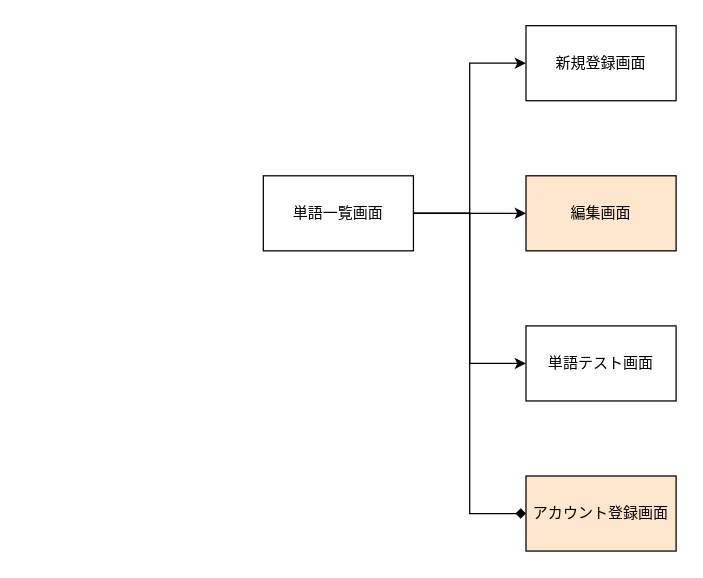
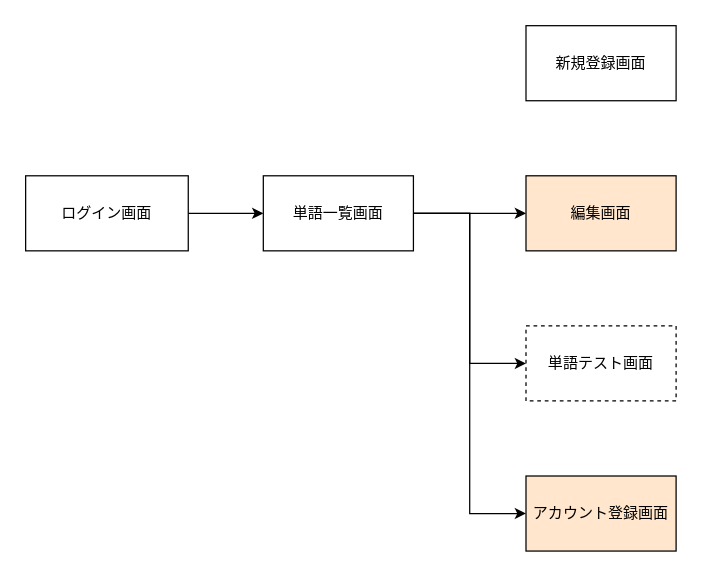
edge "単語一覧画面" -> "新規登録画面": removed
node "ログイン画面": added
edge "ログイン画面" -> "単語一覧画面": added
node "単語テスト画面": style solid -> dashed
edge "単語一覧画面" -> "アカウント登録画面": arrowhead diamond -> classic
